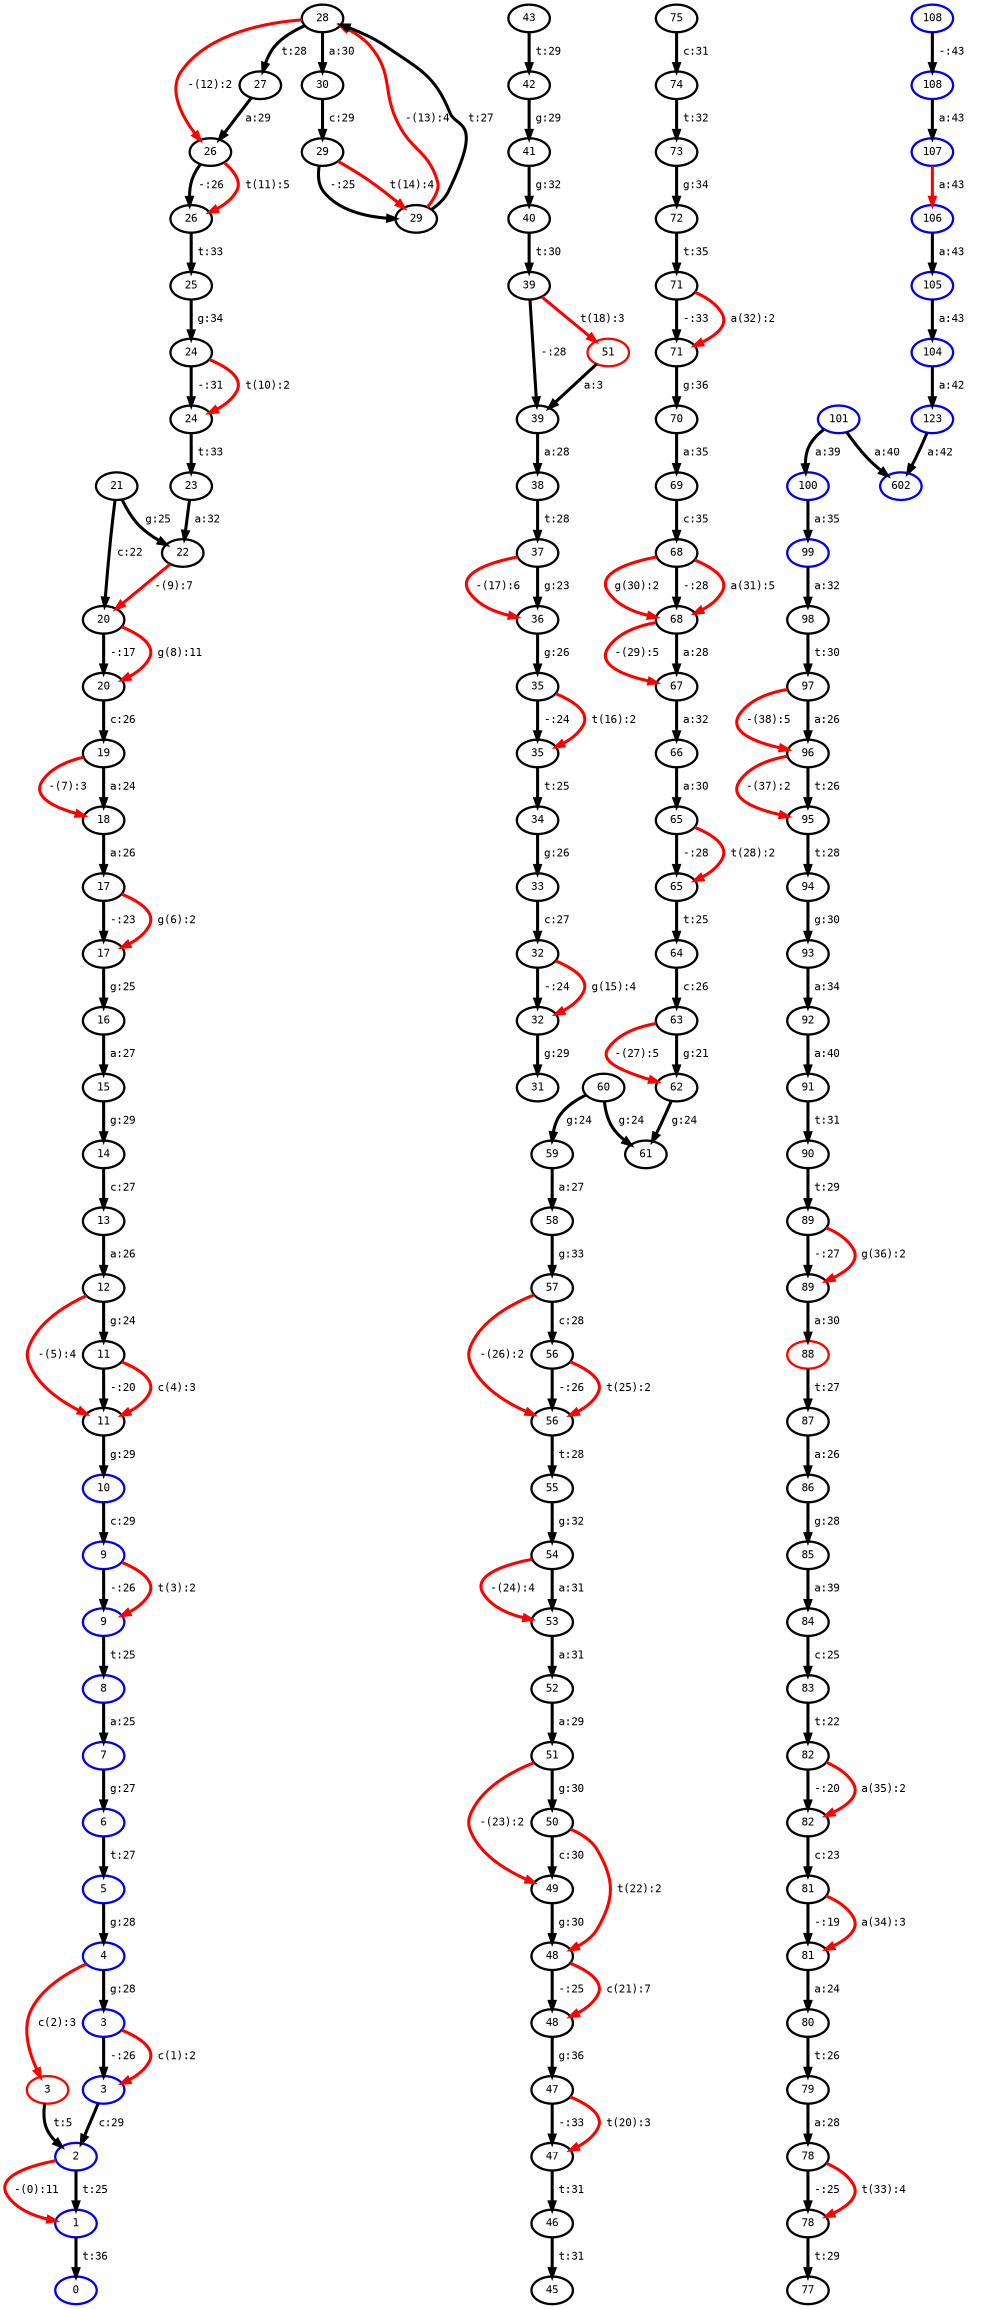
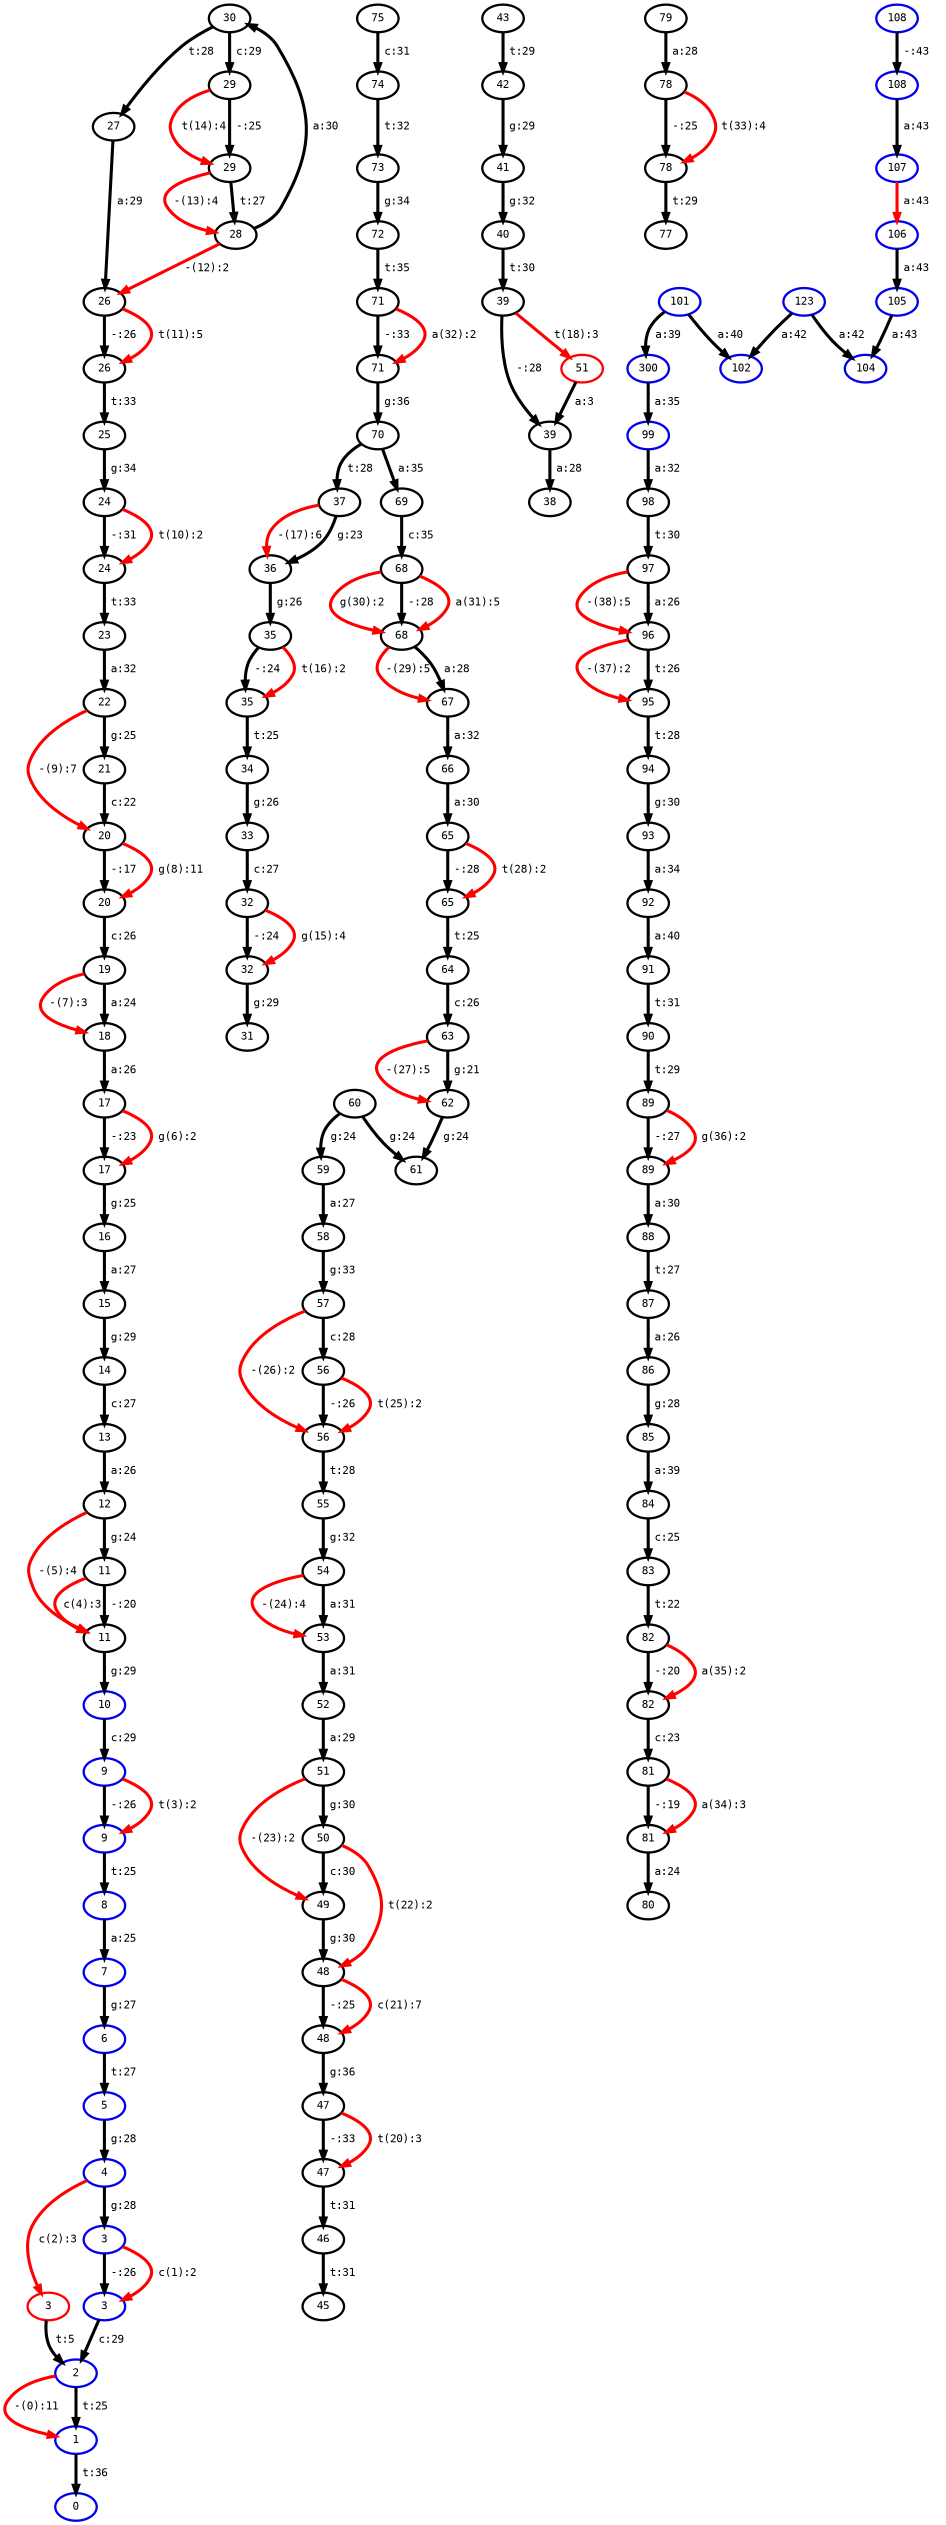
edge "28" -> "27": now "30" -> "27"
edge "104" -> "123": reversed
node "100": label "100" -> "300"
node "602": label "602" -> "102"
edge "38" -> "37": now "70" -> "37"
edge "21" -> "22": reversed
node "88": color red -> black
edge "80" -> "79": removed, label "t:26"
